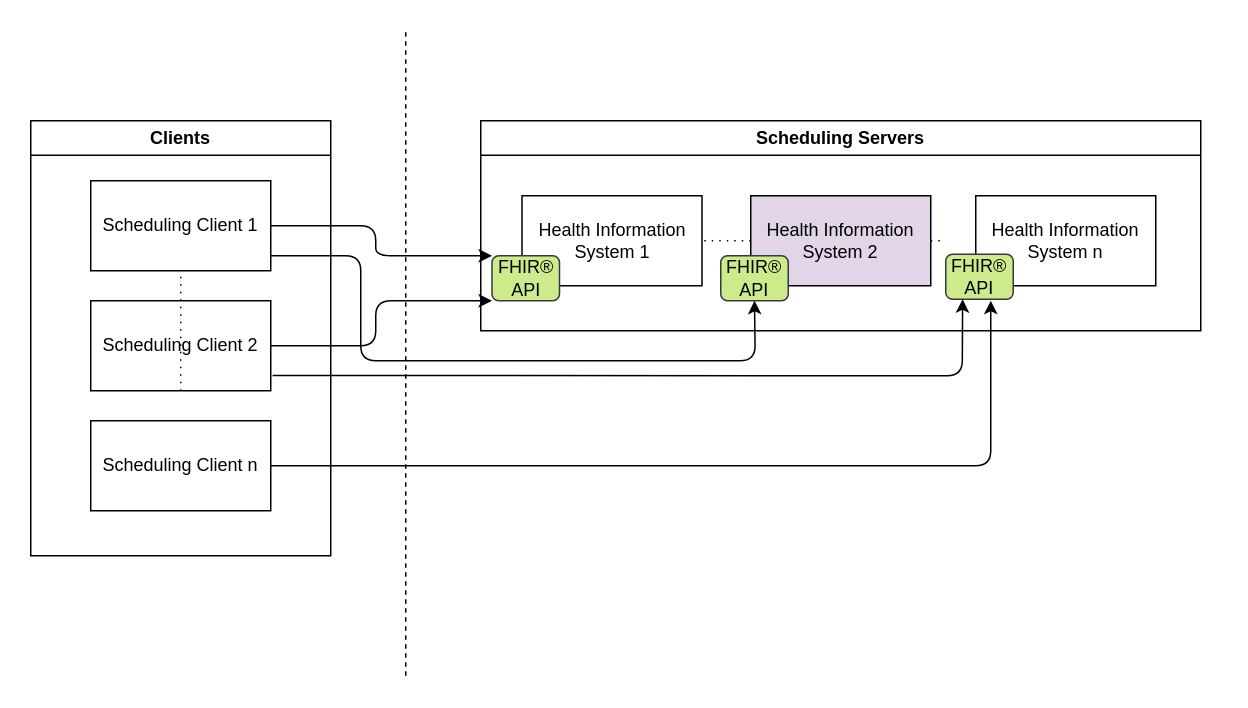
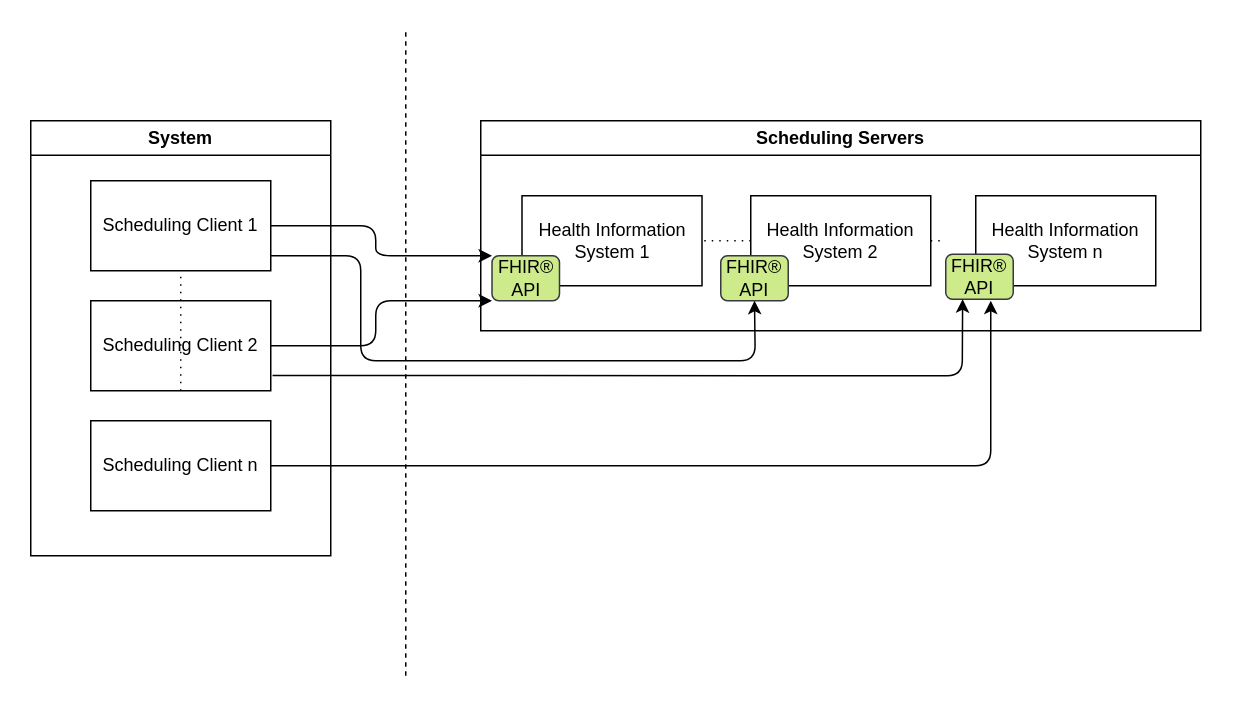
node "Clients": label "Clients" -> "System"
node "Health Information System 2": fillcolor #e1d5e7 -> #ffffff
